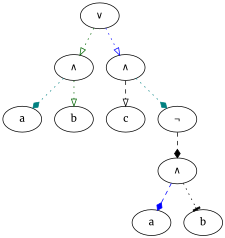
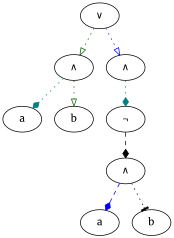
node "c": removed
